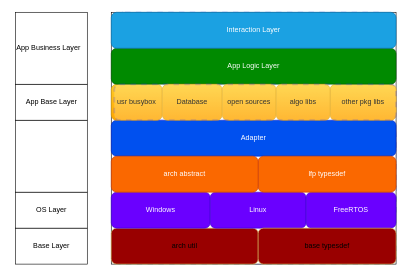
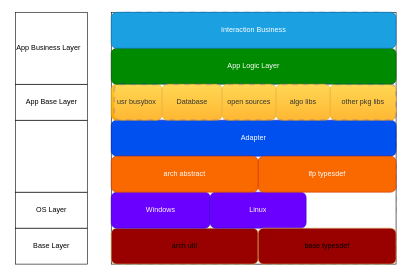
node "Interaction Layer": label "Interaction Layer" -> "Interaction Business"
node "FreeRTOS": removed
